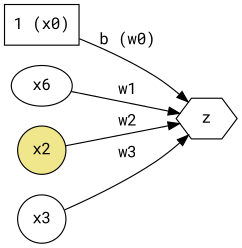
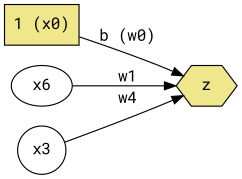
node "1 (x0)": fillcolor white -> khaki
node "z": fillcolor white -> khaki
node "x2": removed
edge "x3" -> "z": label "w3" -> "w4"
